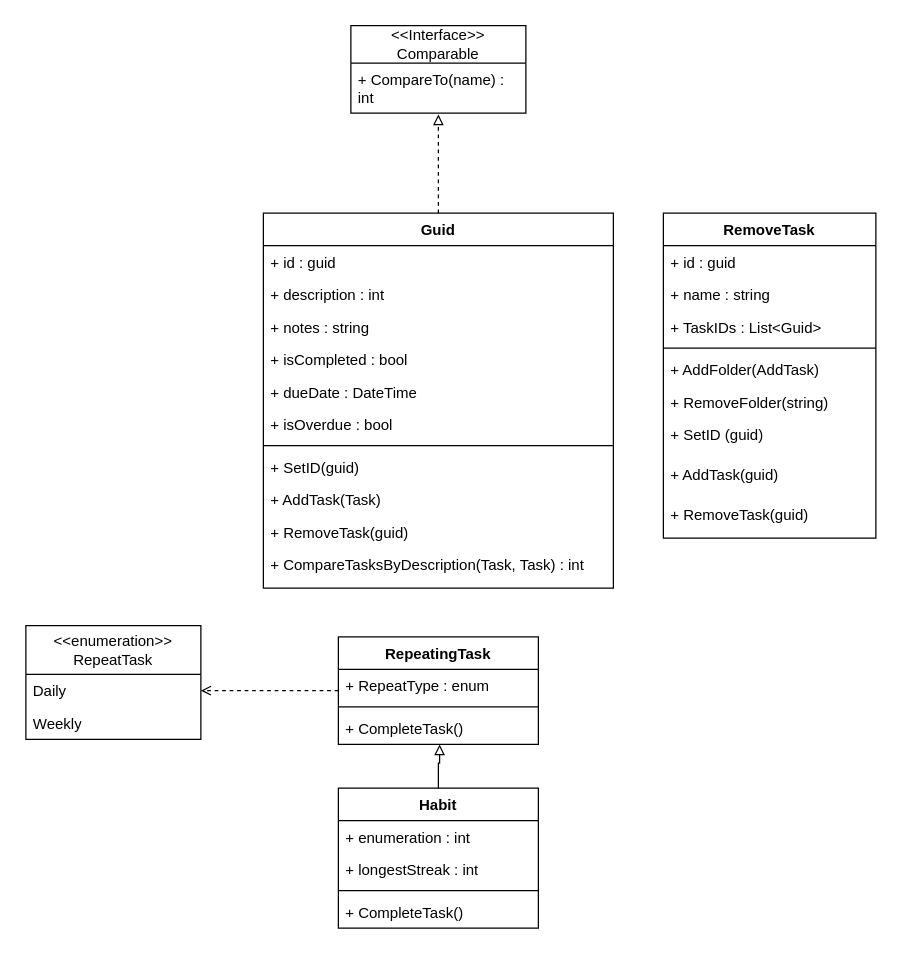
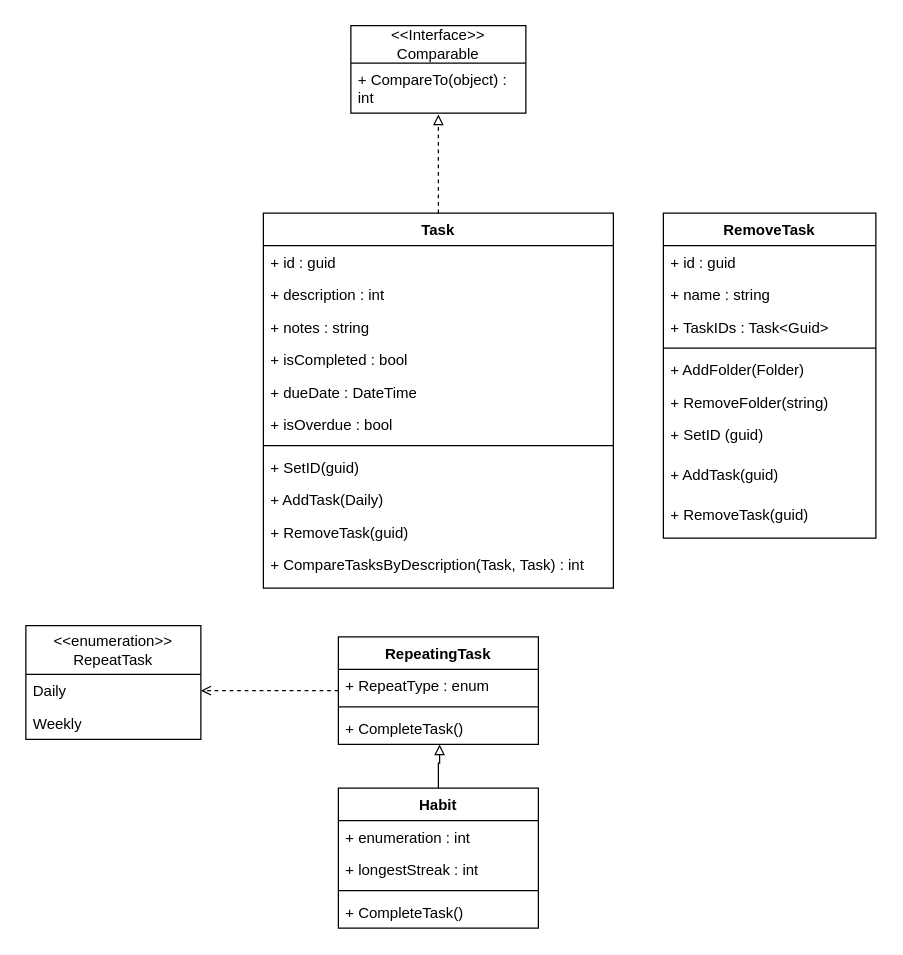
node "+ CompareTo(name) : int": label "+ CompareTo(name) : int" -> "+ CompareTo(object) : int"
node "Guid": label "Guid" -> "Task"
node "+ TaskIDs : List<Guid>": label "+ TaskIDs : List<Guid>" -> "+ TaskIDs : Task<Guid>"
node "+ AddFolder(AddTask)": label "+ AddFolder(AddTask)" -> "+ AddFolder(Folder)"
node "+ AddTask(Task)": label "+ AddTask(Task)" -> "+ AddTask(Daily)"
